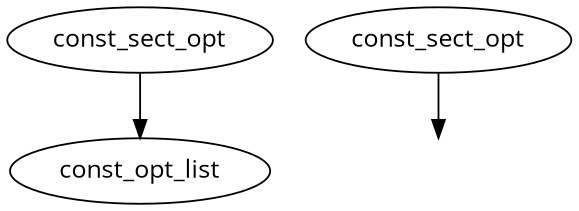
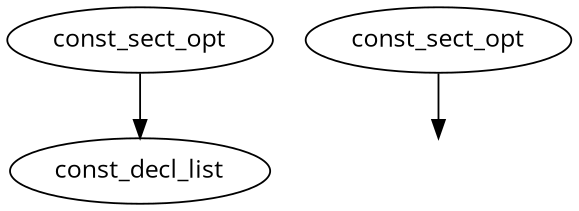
node "const_opt_list": label "const_opt_list" -> "const_decl_list"
